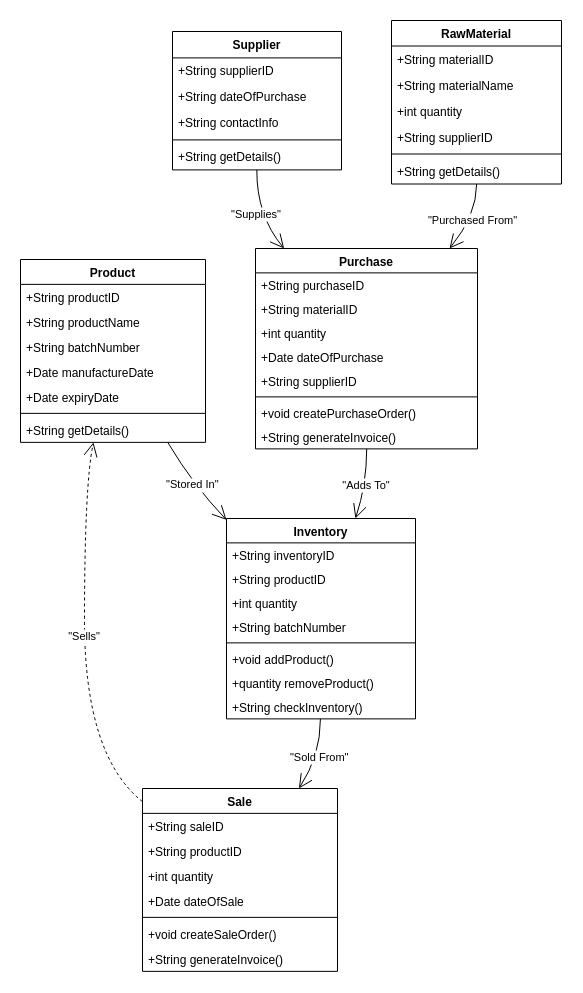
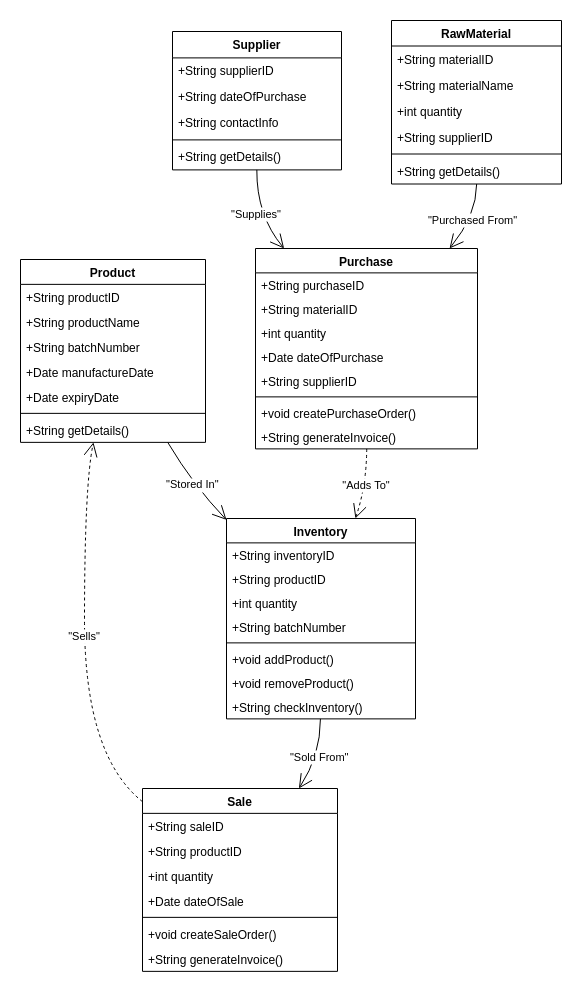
edge "Purchase" -> "Inventory": style solid -> dashed
node "+quantity removeProduct()": label "+quantity removeProduct()" -> "+void removeProduct()"
